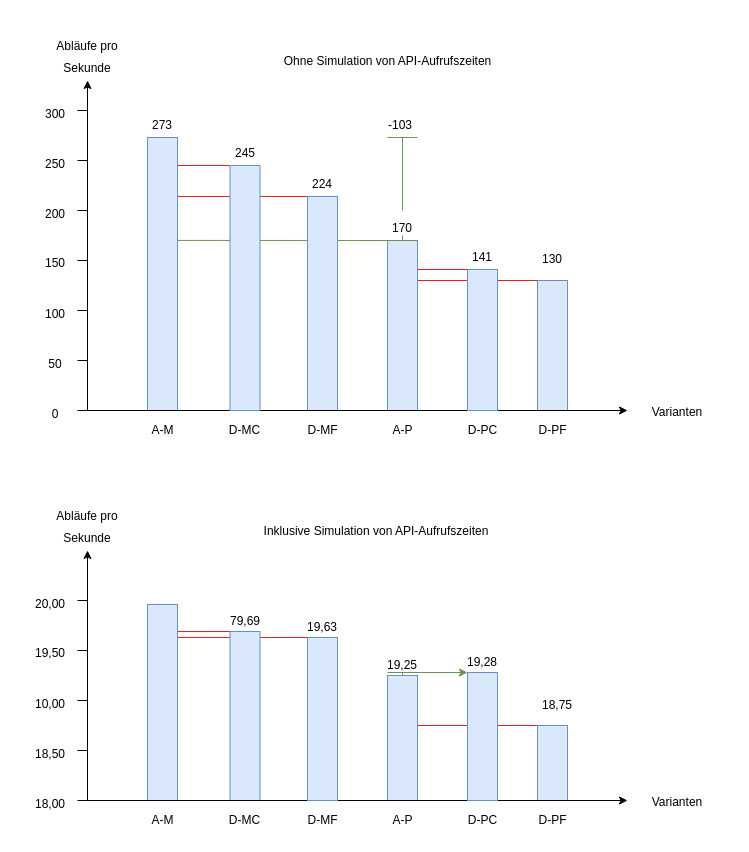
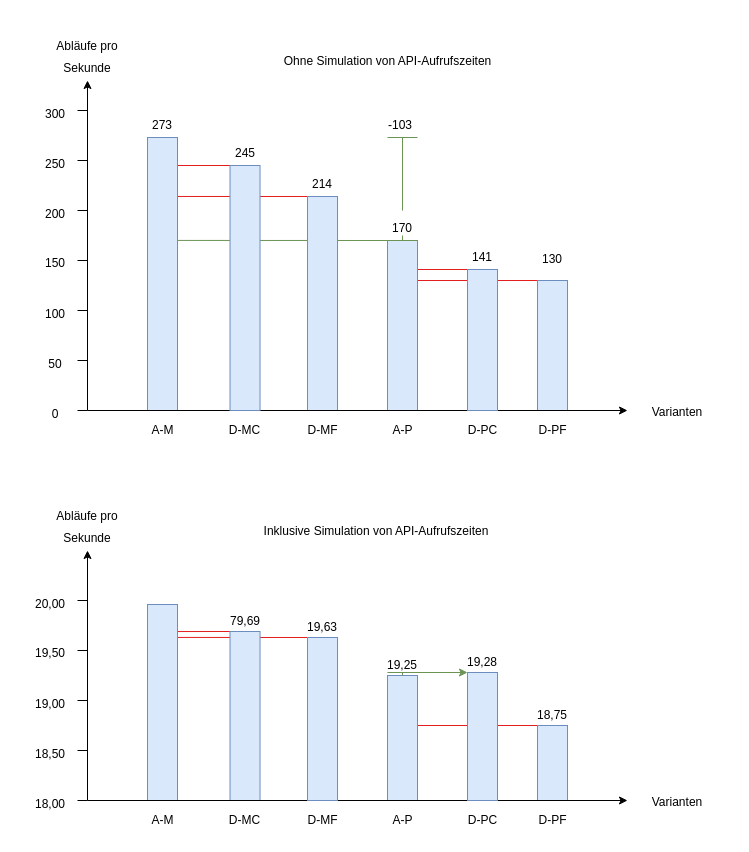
node "224": label "224" -> "214"
node "10,00": label "10,00" -> "19,00"
node "18,75": moved (558, 706) -> (553, 716)
